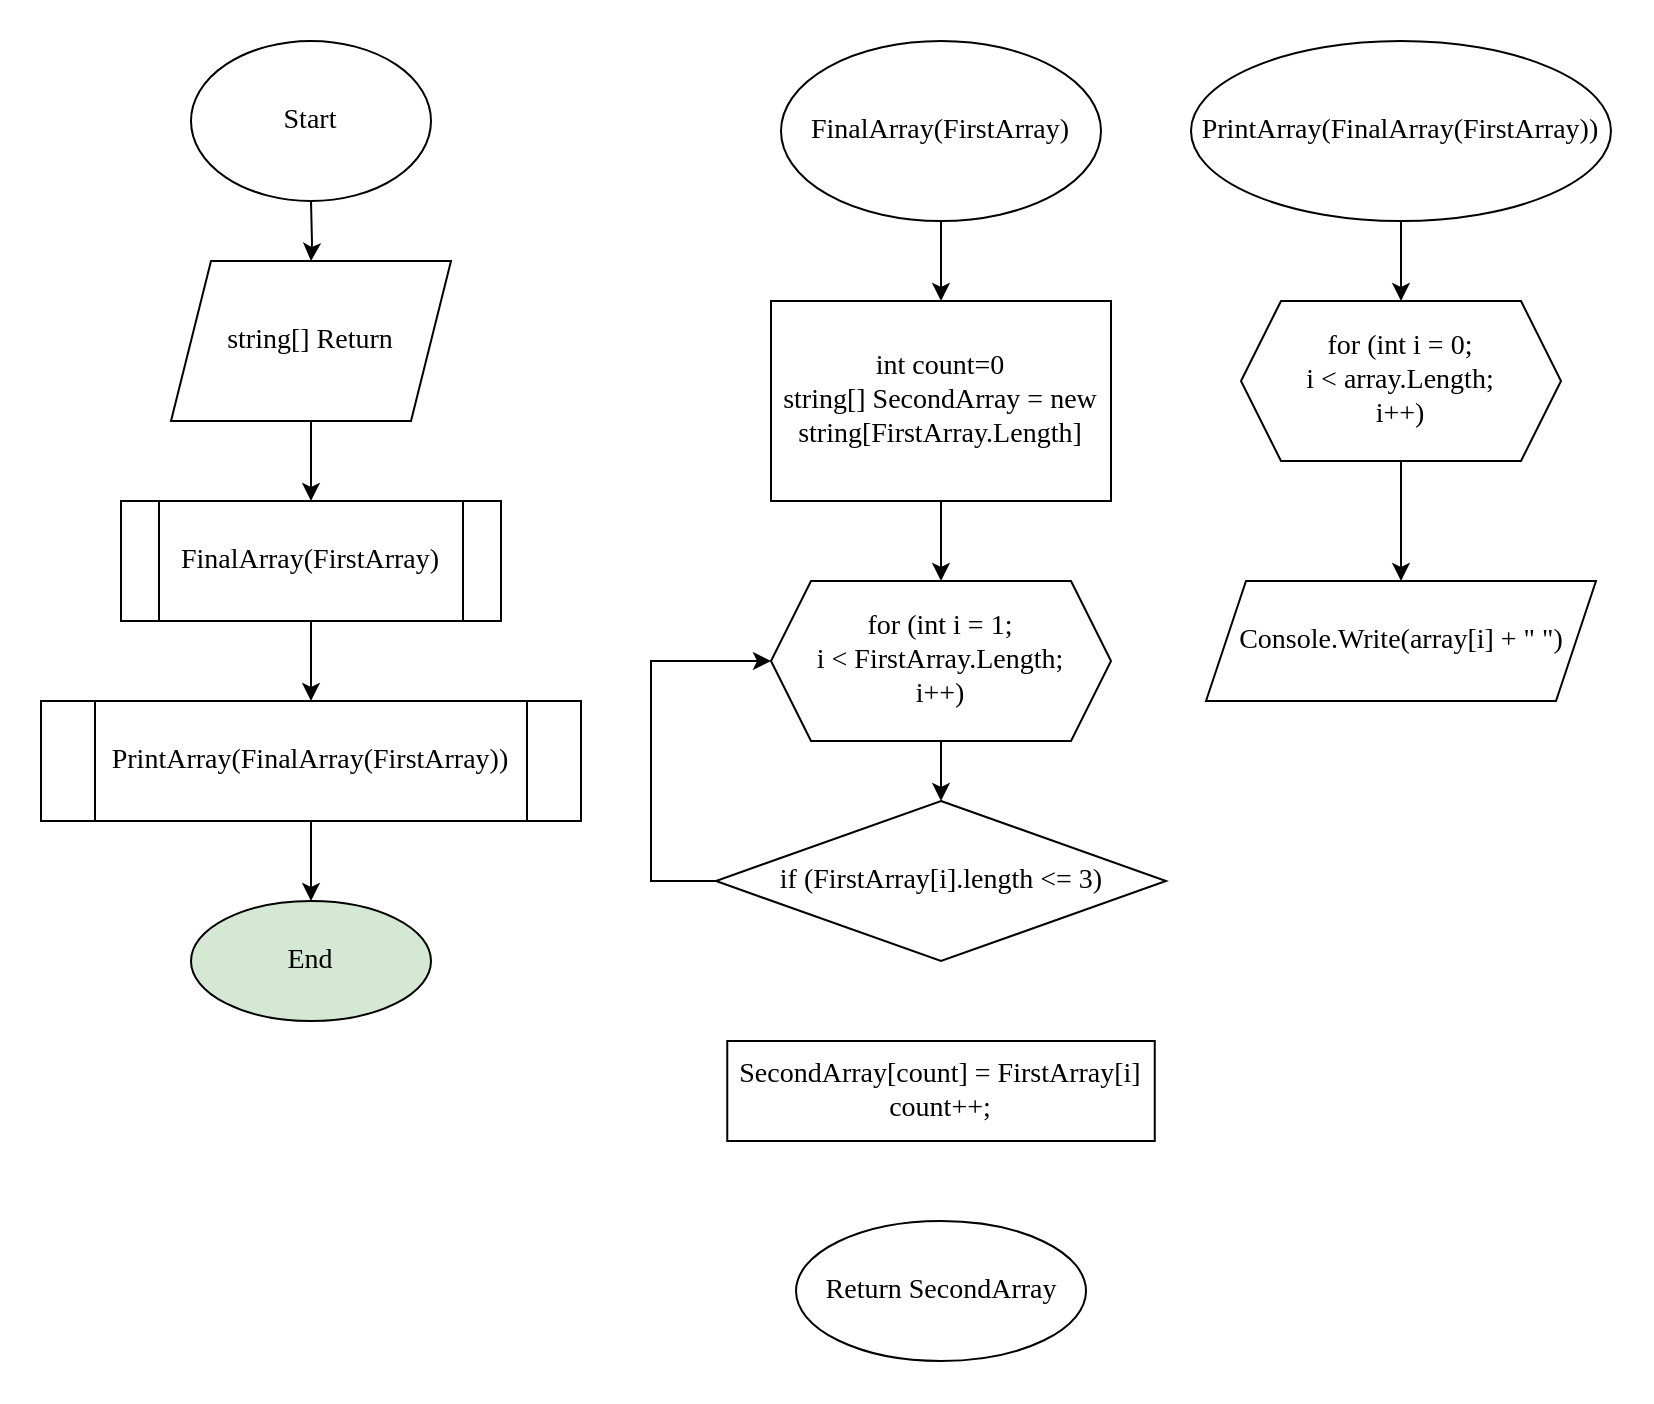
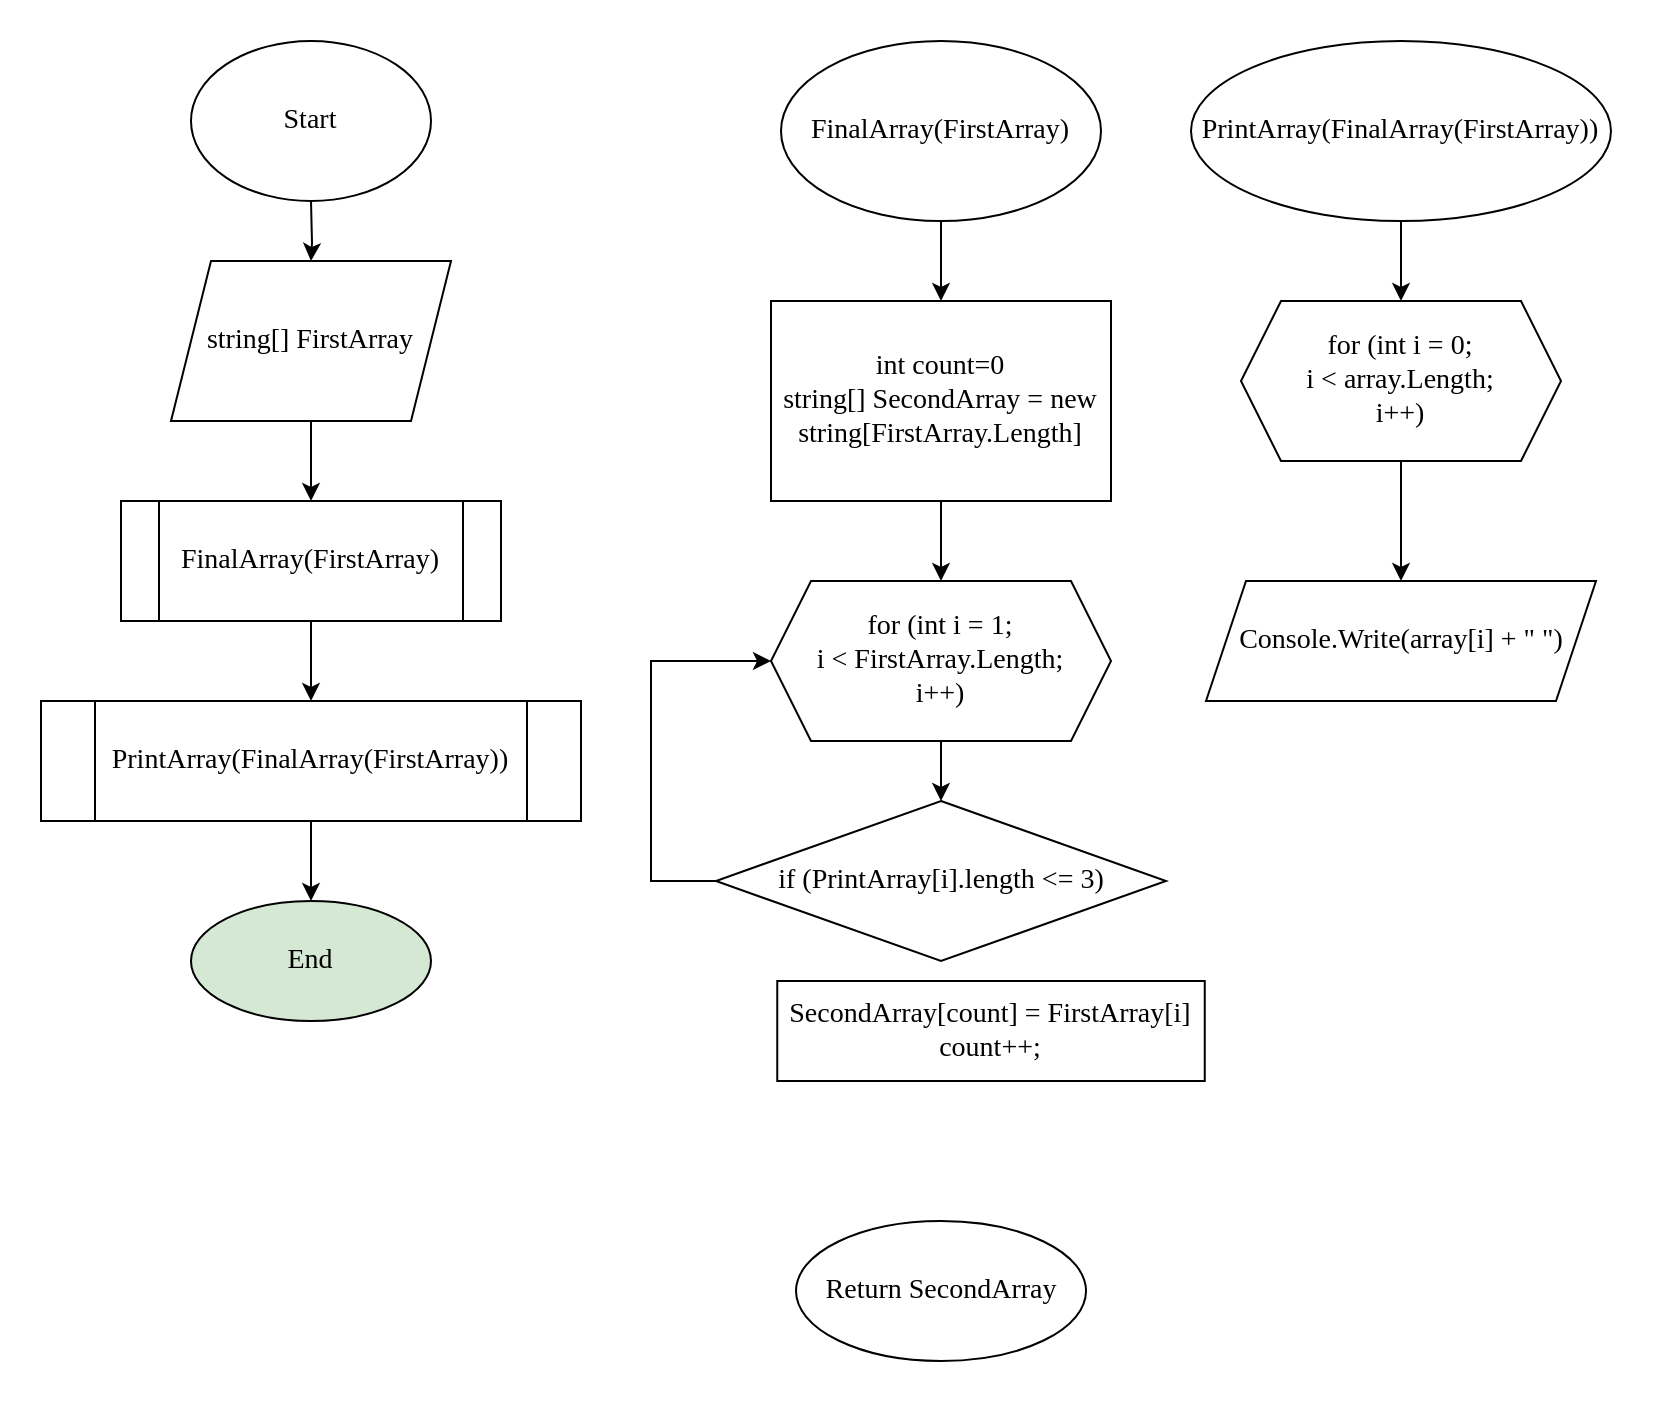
node "string[] Return": label "string[] Return" -> "string[] FirstArray"
node "if (FirstArray[i].length <= 3)": label "if (FirstArray[i].length <= 3)" -> "if (PrintArray[i].length <= 3)"
node "SecondArray[count] = FirstArray[i]count++;": moved (941, 1091) -> (991, 1031)
